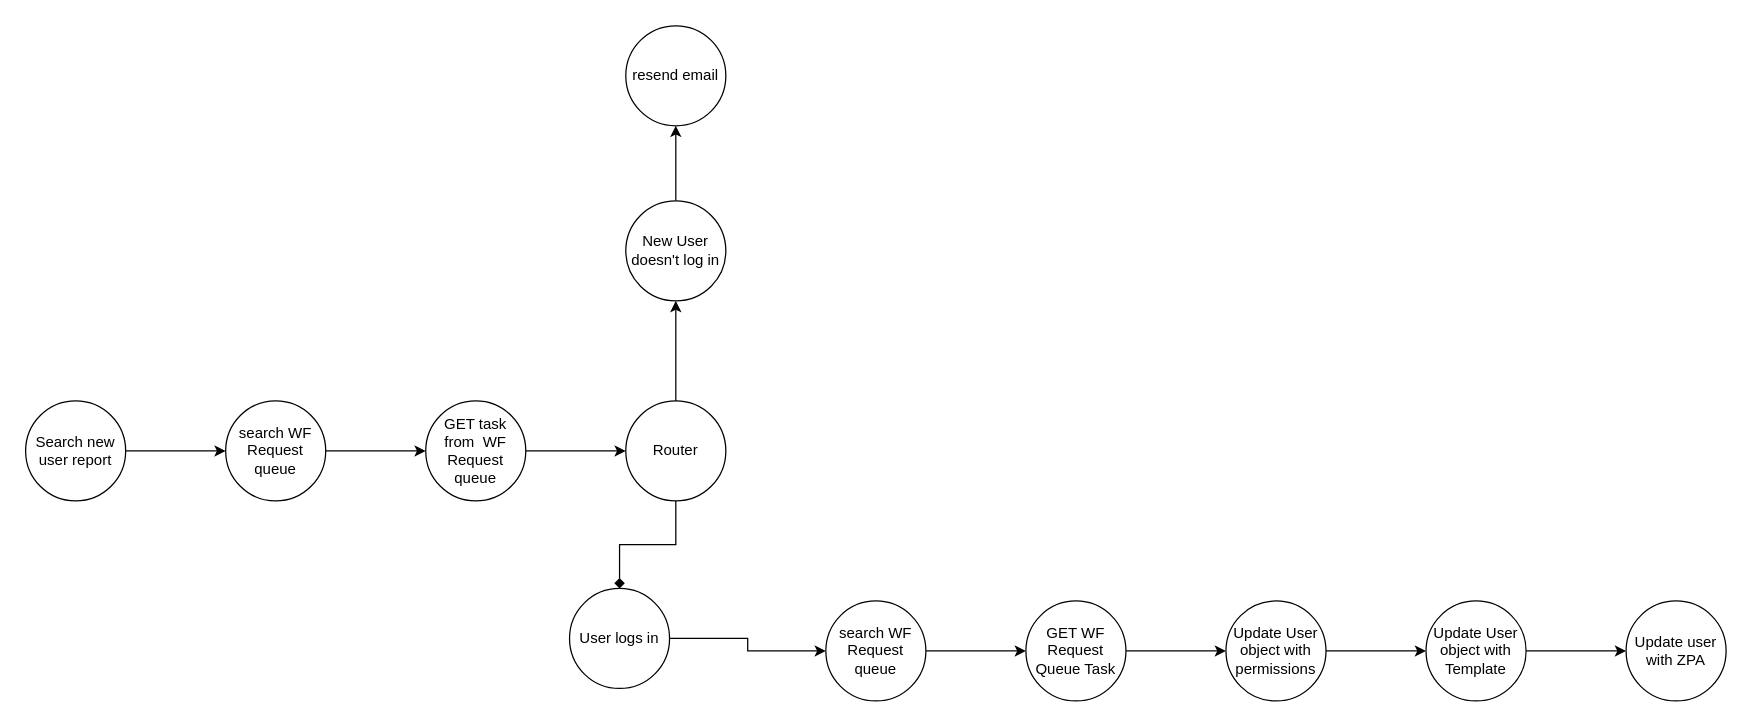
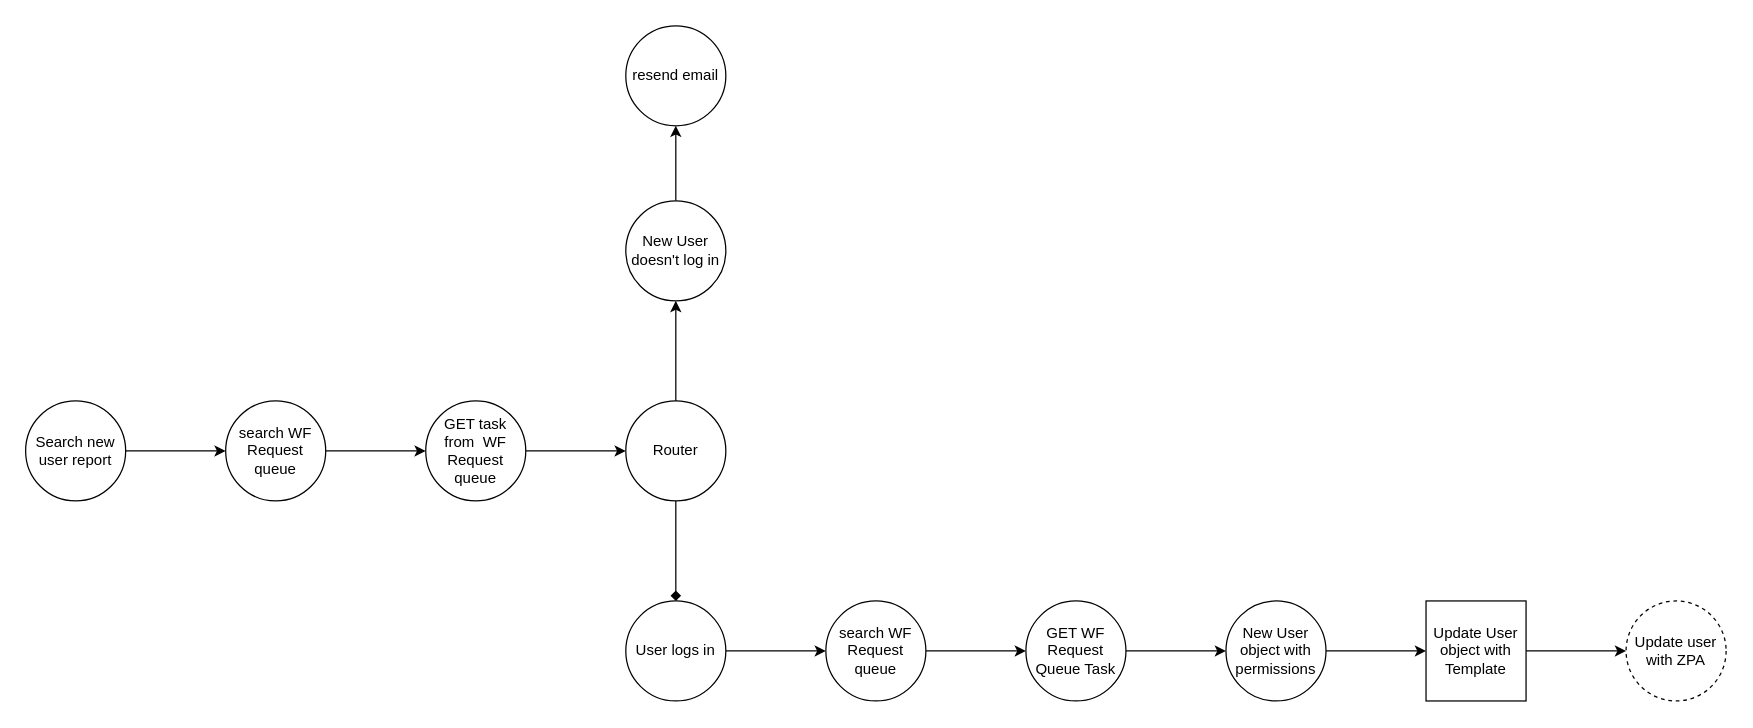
node "User logs in": moved (619, 638) -> (676, 651)
node "Update User object with permissions": label "Update User object with permissions" -> "New User object with permissions"
node "Update User object with Template": shape ellipse -> rectangle
node "Update user with ZPA": style solid -> dashed
